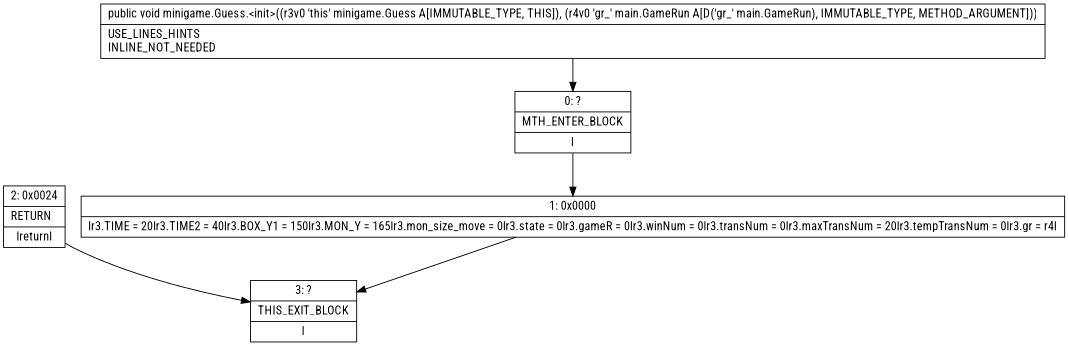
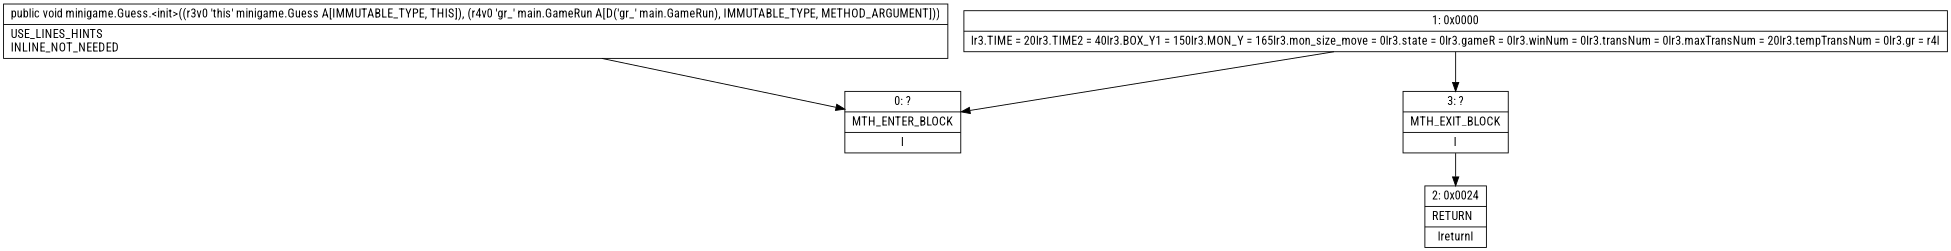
edge "0: ?" -> "1: 0x0000": reversed
edge "2: 0x0024" -> "3: ?": reversed
node "3: ?": text "THIS_EXIT_BLOCK" -> "MTH_EXIT_BLOCK"
